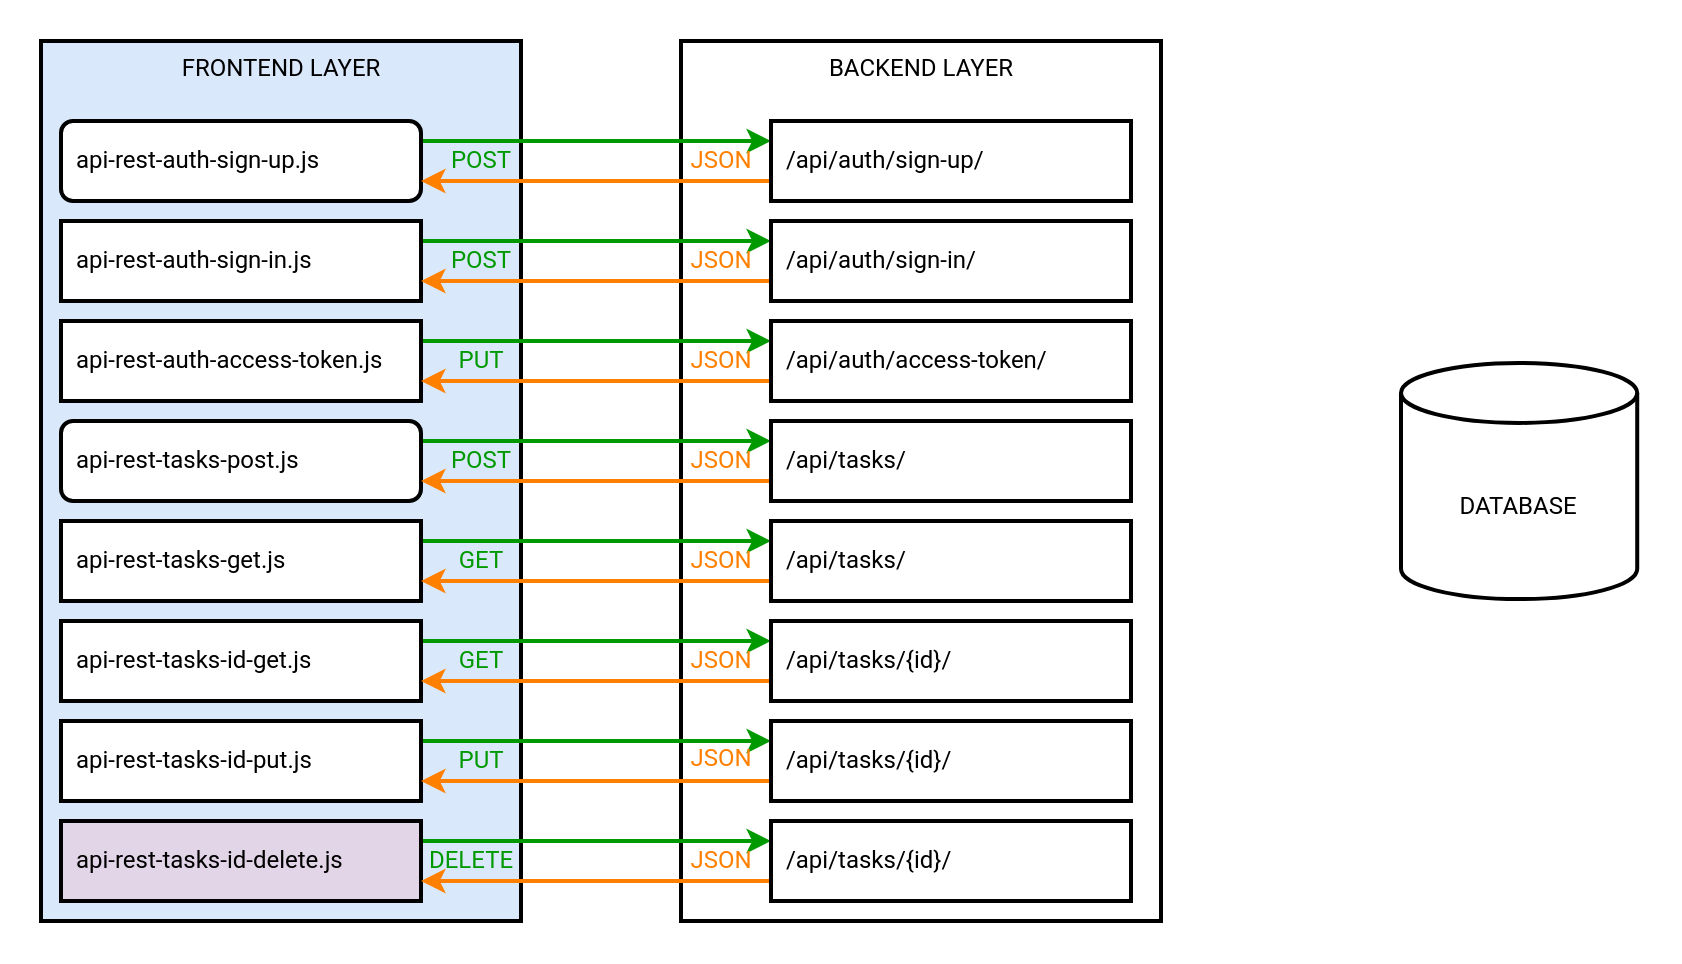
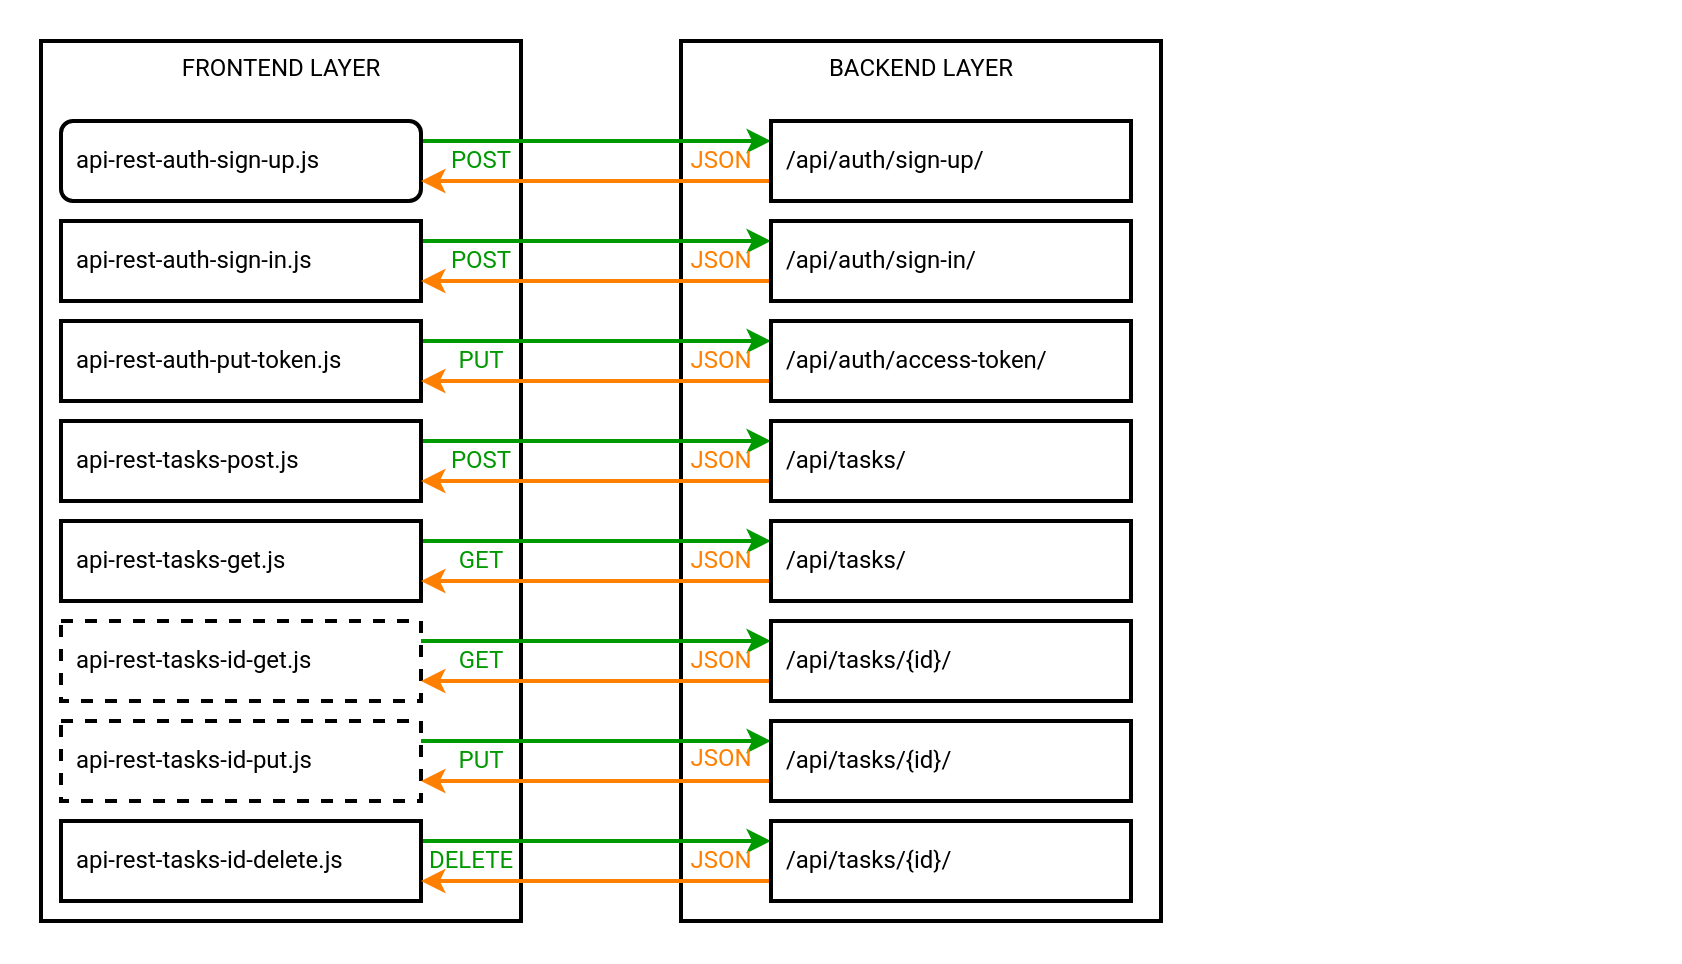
node "FRONTEND LAYER": fillcolor #dae8fc -> #ffffff
node "api-rest-auth-access-token.js": label "api-rest-auth-access-token.js" -> "api-rest-auth-put-token.js"
node "api-rest-tasks-post.js": shape rounded rectangle -> rectangle
node "DATABASE": removed
node "api-rest-tasks-id-get.js": style solid -> dashed
node "api-rest-tasks-id-put.js": style solid -> dashed
node "api-rest-tasks-id-delete.js": fillcolor #e1d5e7 -> #ffffff
